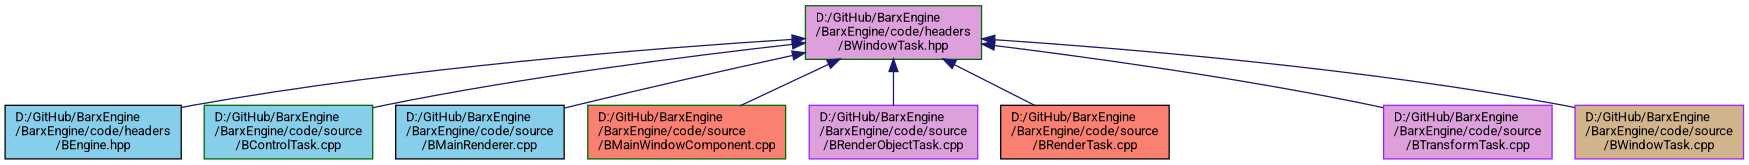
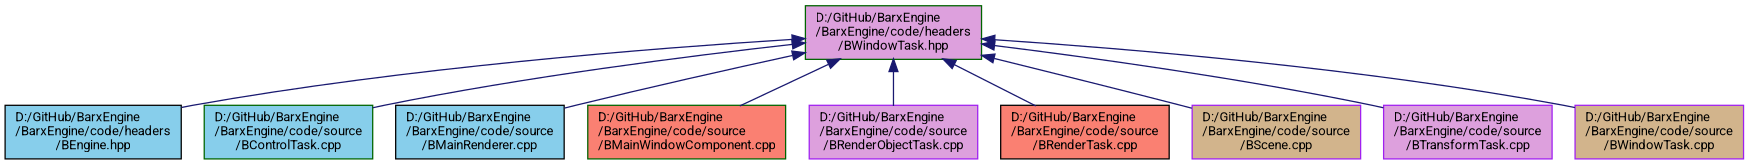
node "D:/GitHub/BarxEngine /BarxEngine/code/source /BScene.cpp": added
